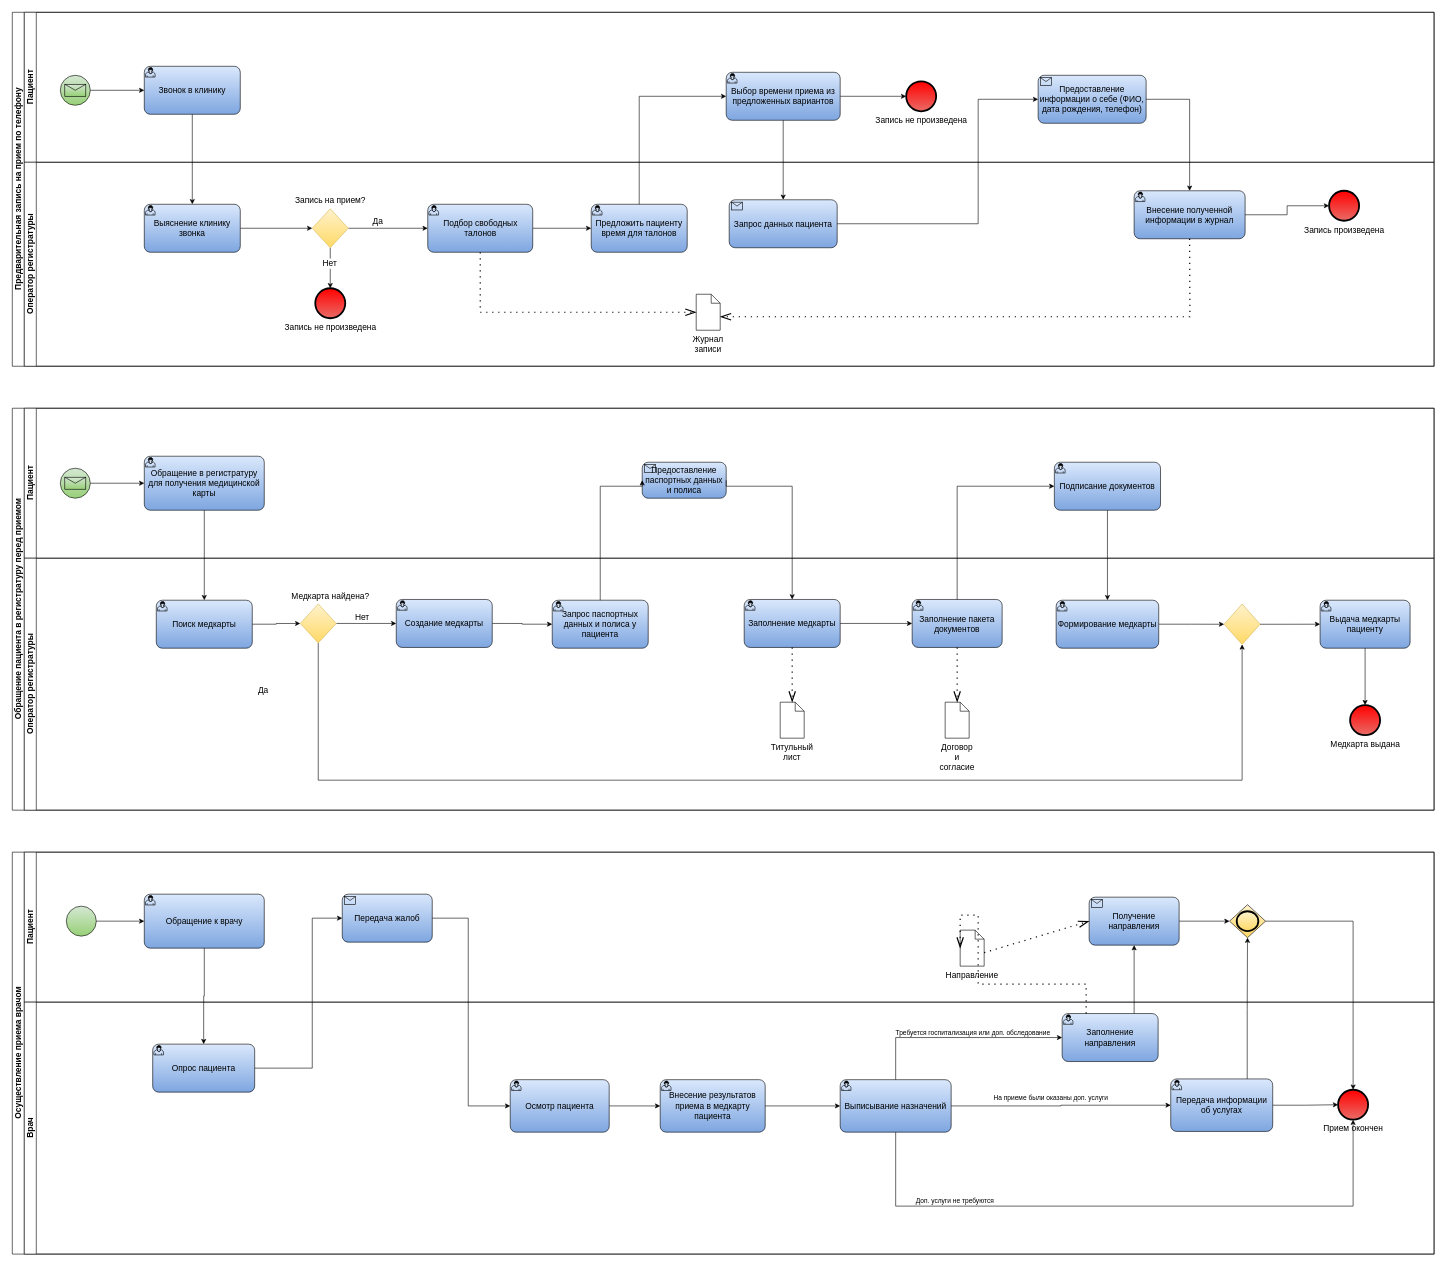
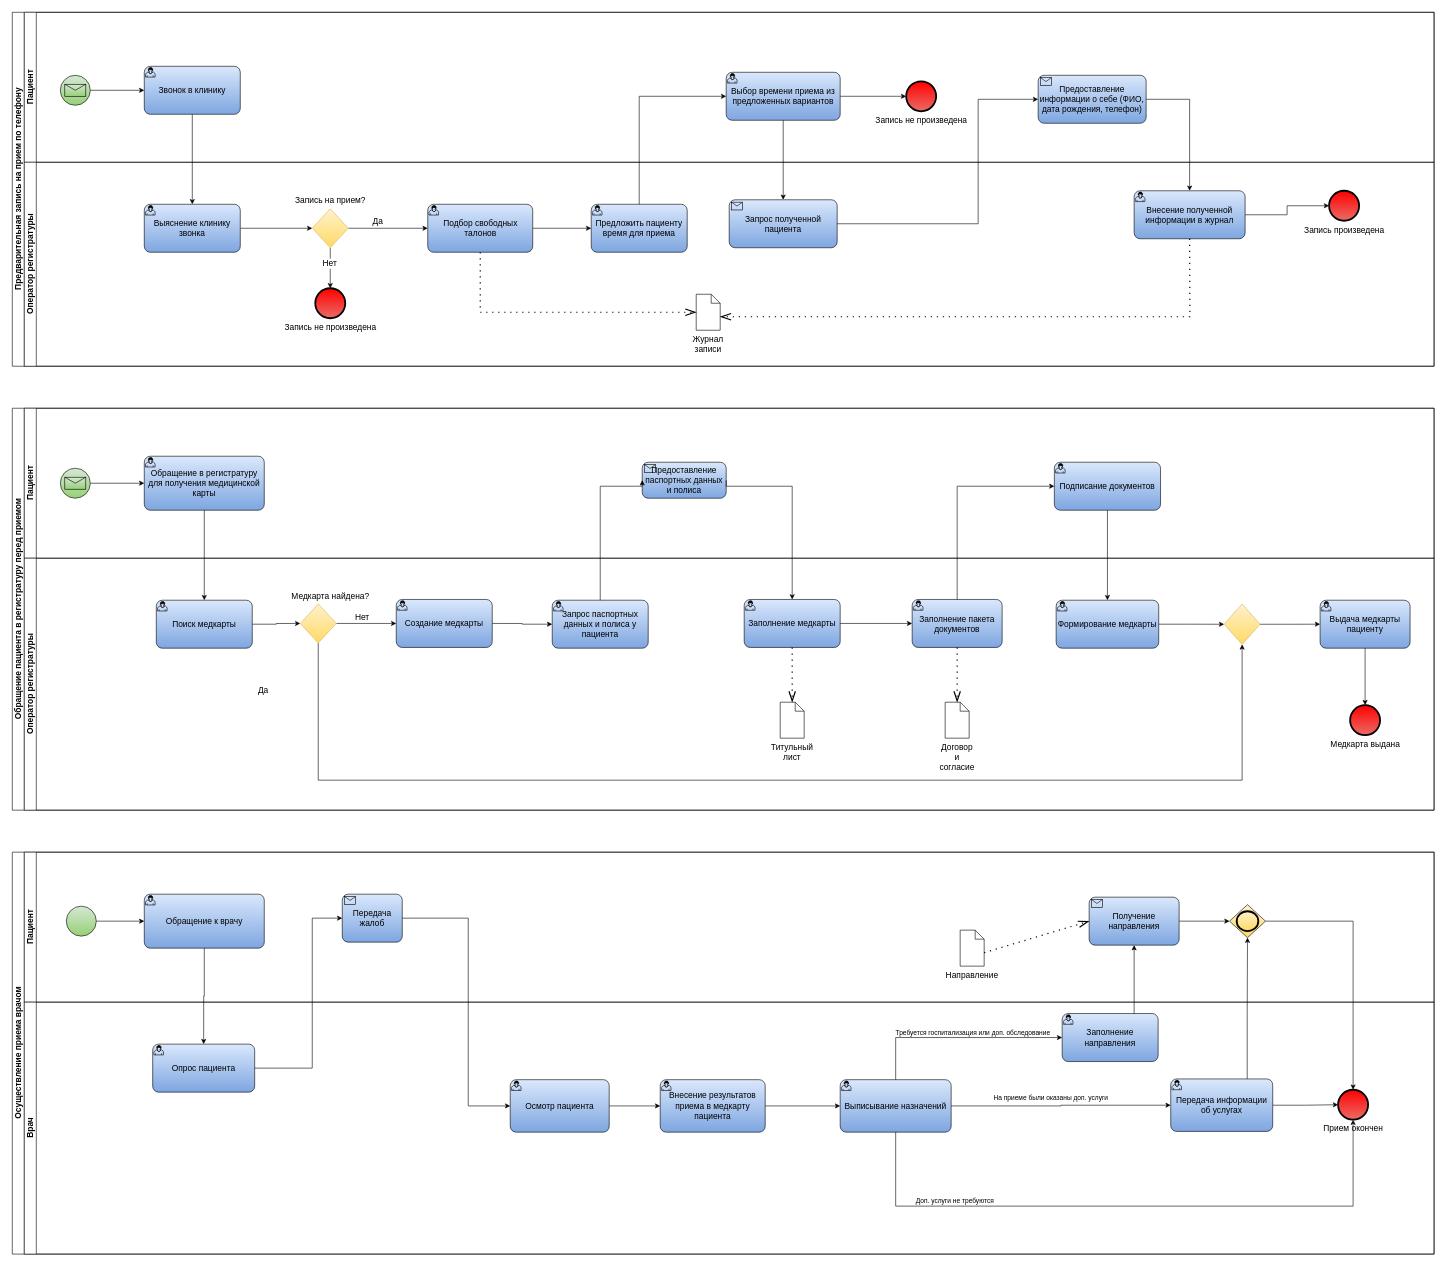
node "Запрос данных пациента": label "Запрос данных пациента" -> "Запрос полученной пациента"
node "Предложить пациенту время для талонов": label "Предложить пациенту время для талонов" -> "Предложить пациенту время для приема"
node "Передача жалоб": size 90x48 -> 60x48
edge "Заполнение направления" -> "Направление": removed
